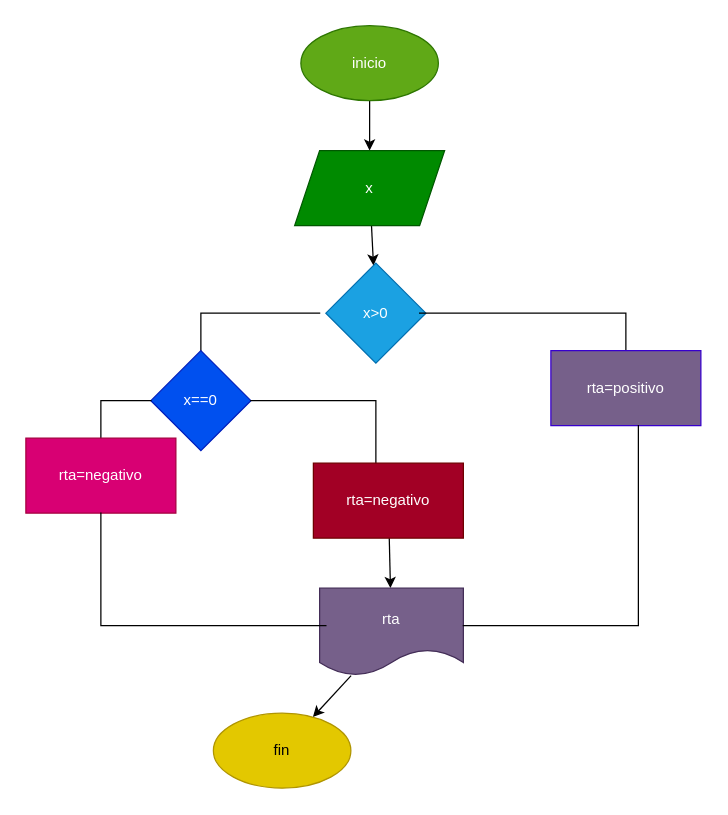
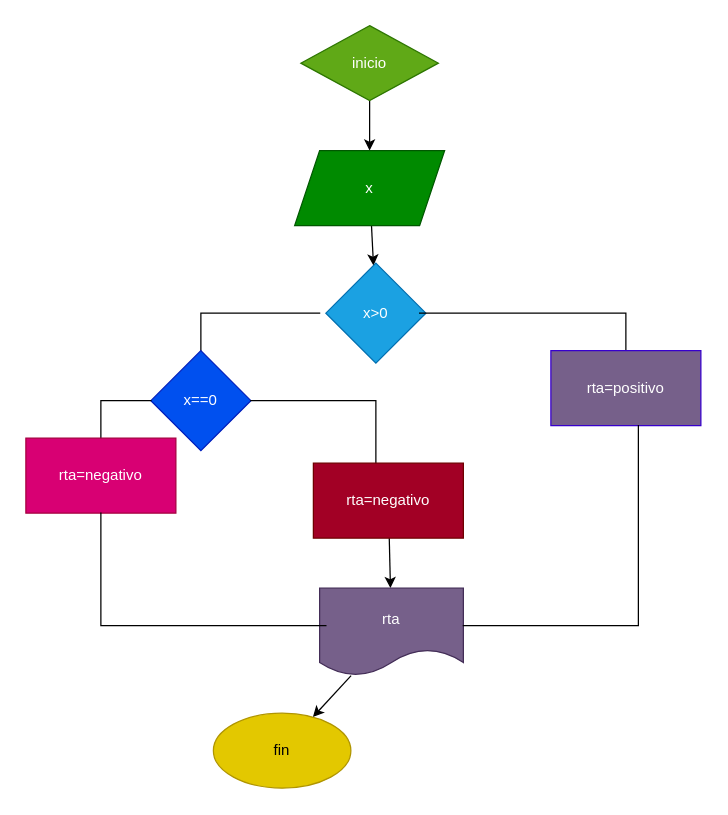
node "inicio": shape ellipse -> diamond
